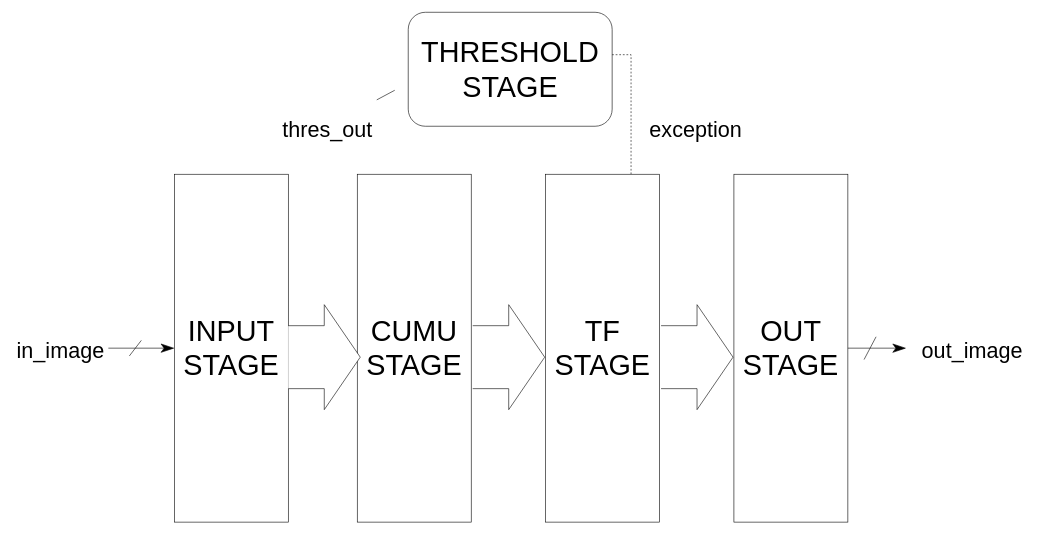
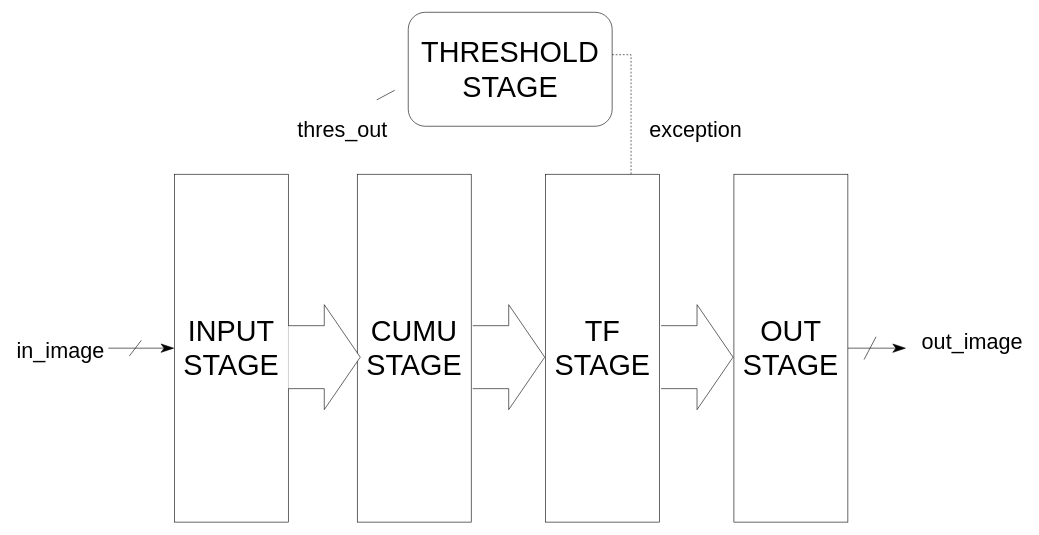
node "thres_out": moved (327, 129) -> (342, 129)
node "out_image": moved (972, 348) -> (972, 339)
